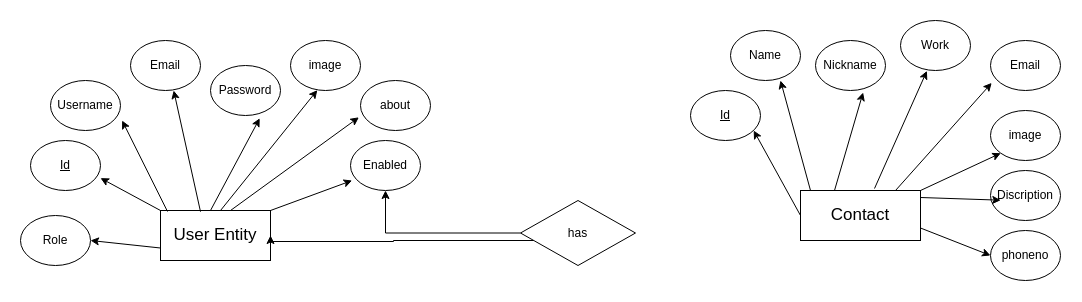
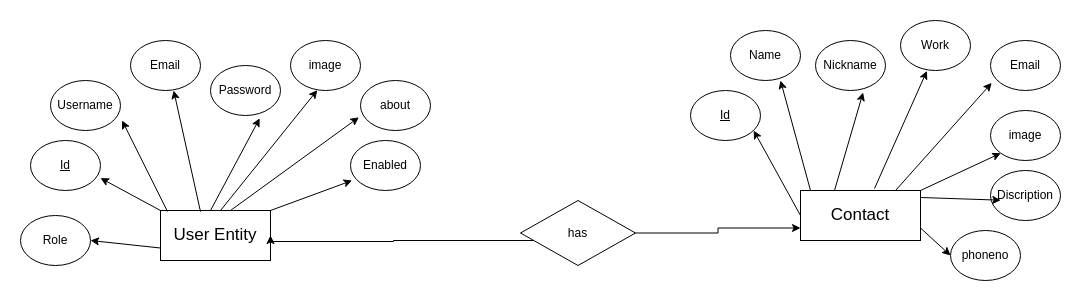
edge "has" -> "Enabled": now "has" -> "Contact"
node "phoneno": moved (1026, 256) -> (986, 256)
